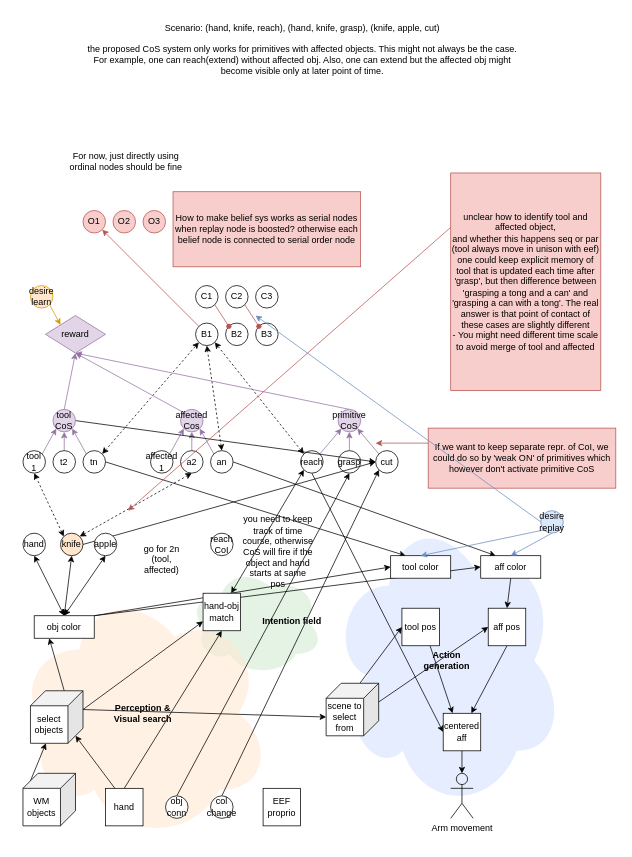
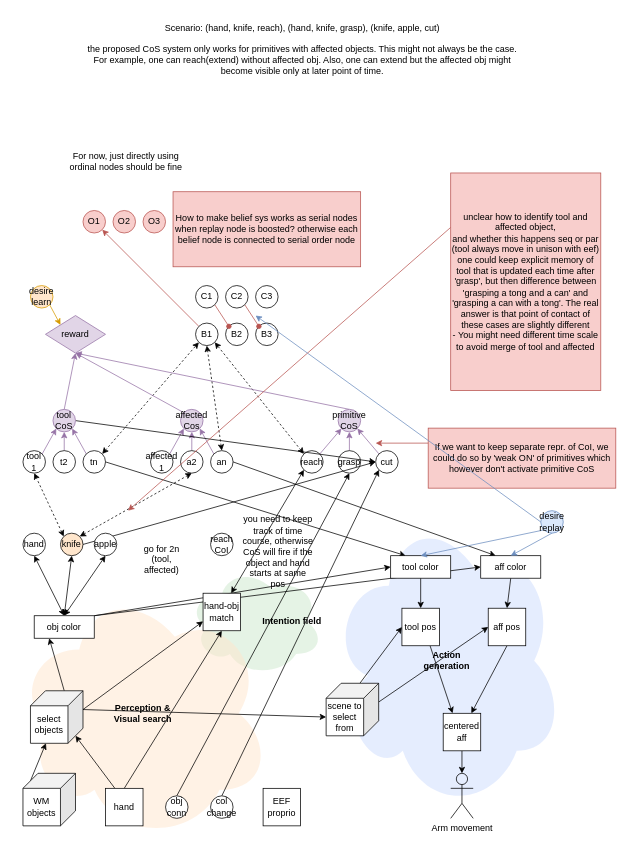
edge "tool color" -> "tool pos": added
edge "reach" -> "centered aff": removed
